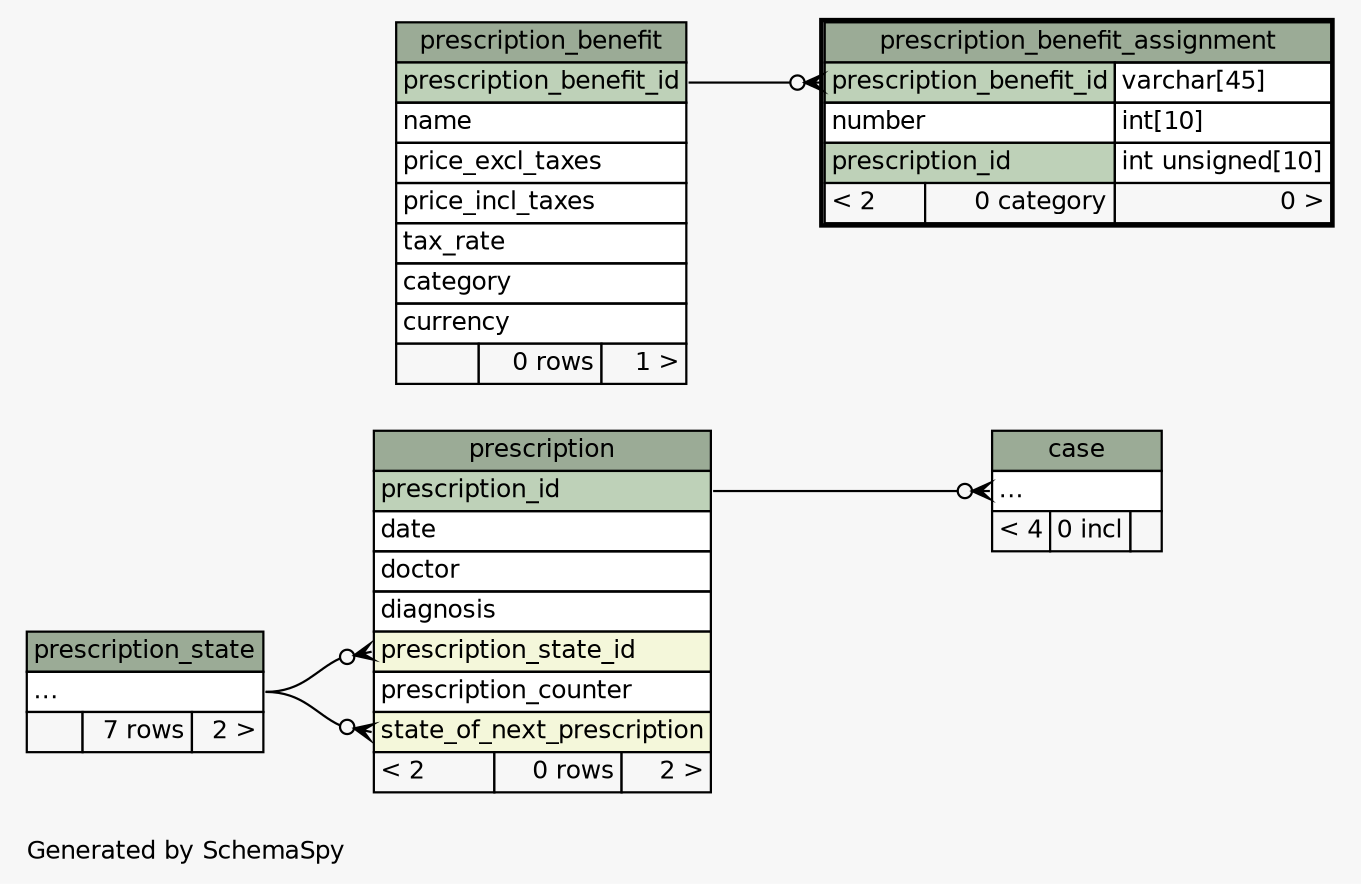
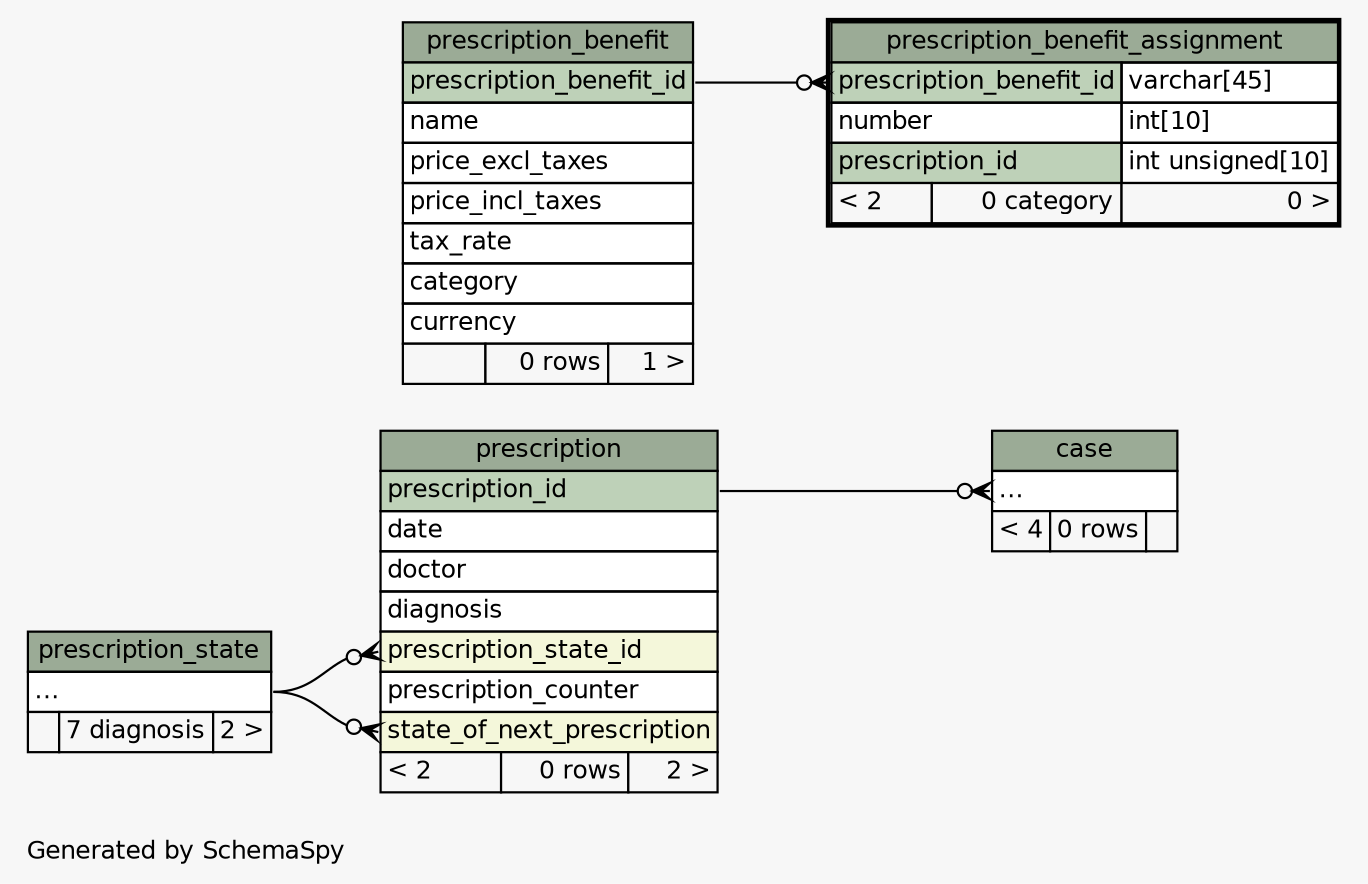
node "case": text "0 incl" -> "0 rows"
node "prescription_state": text "7 rows" -> "7 diagnosis"
